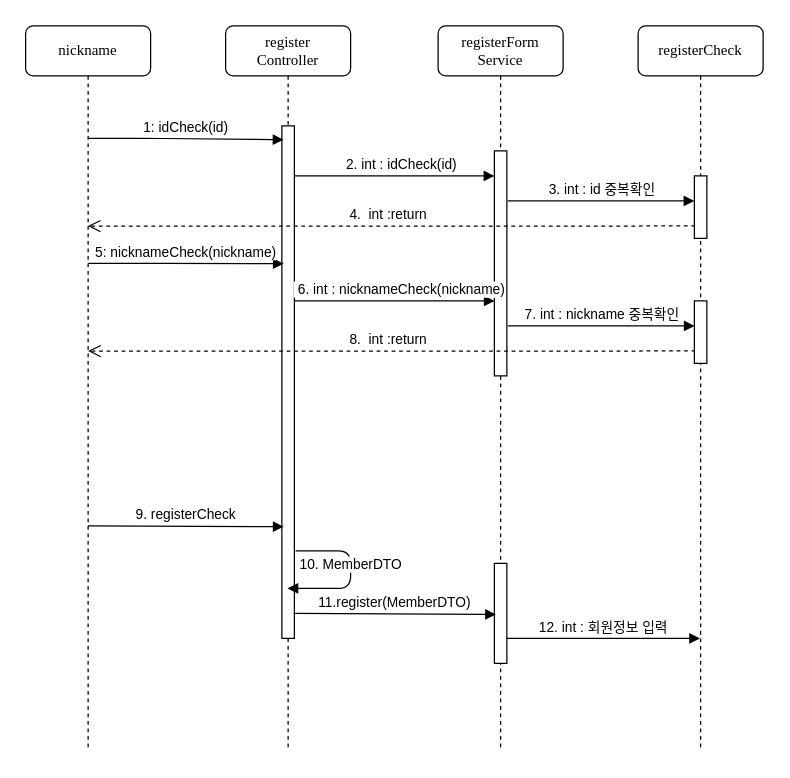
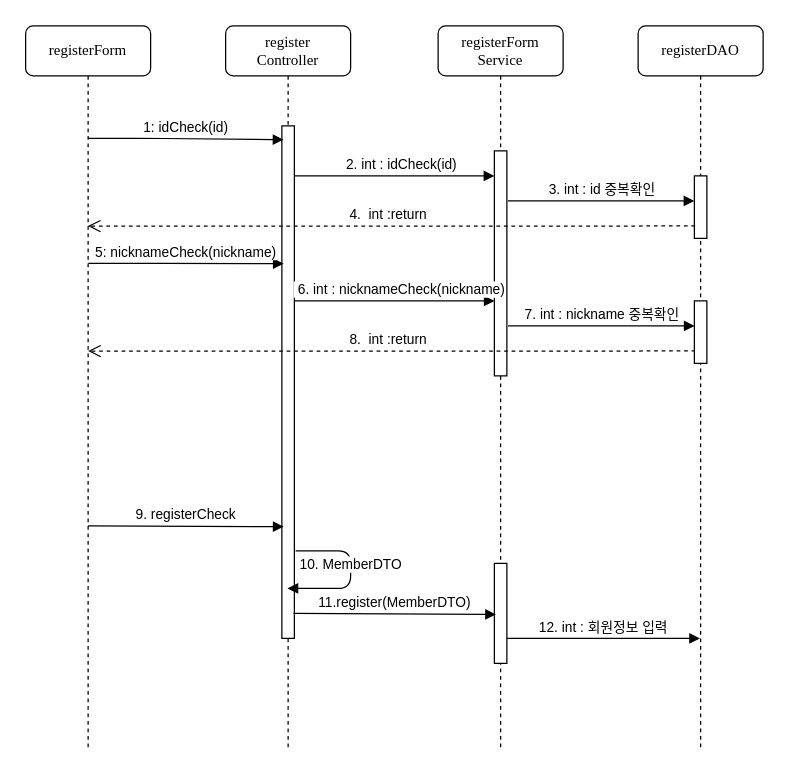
node "nickname": label "nickname" -> "registerForm"
node "registerCheck": label "registerCheck" -> "registerDAO"
